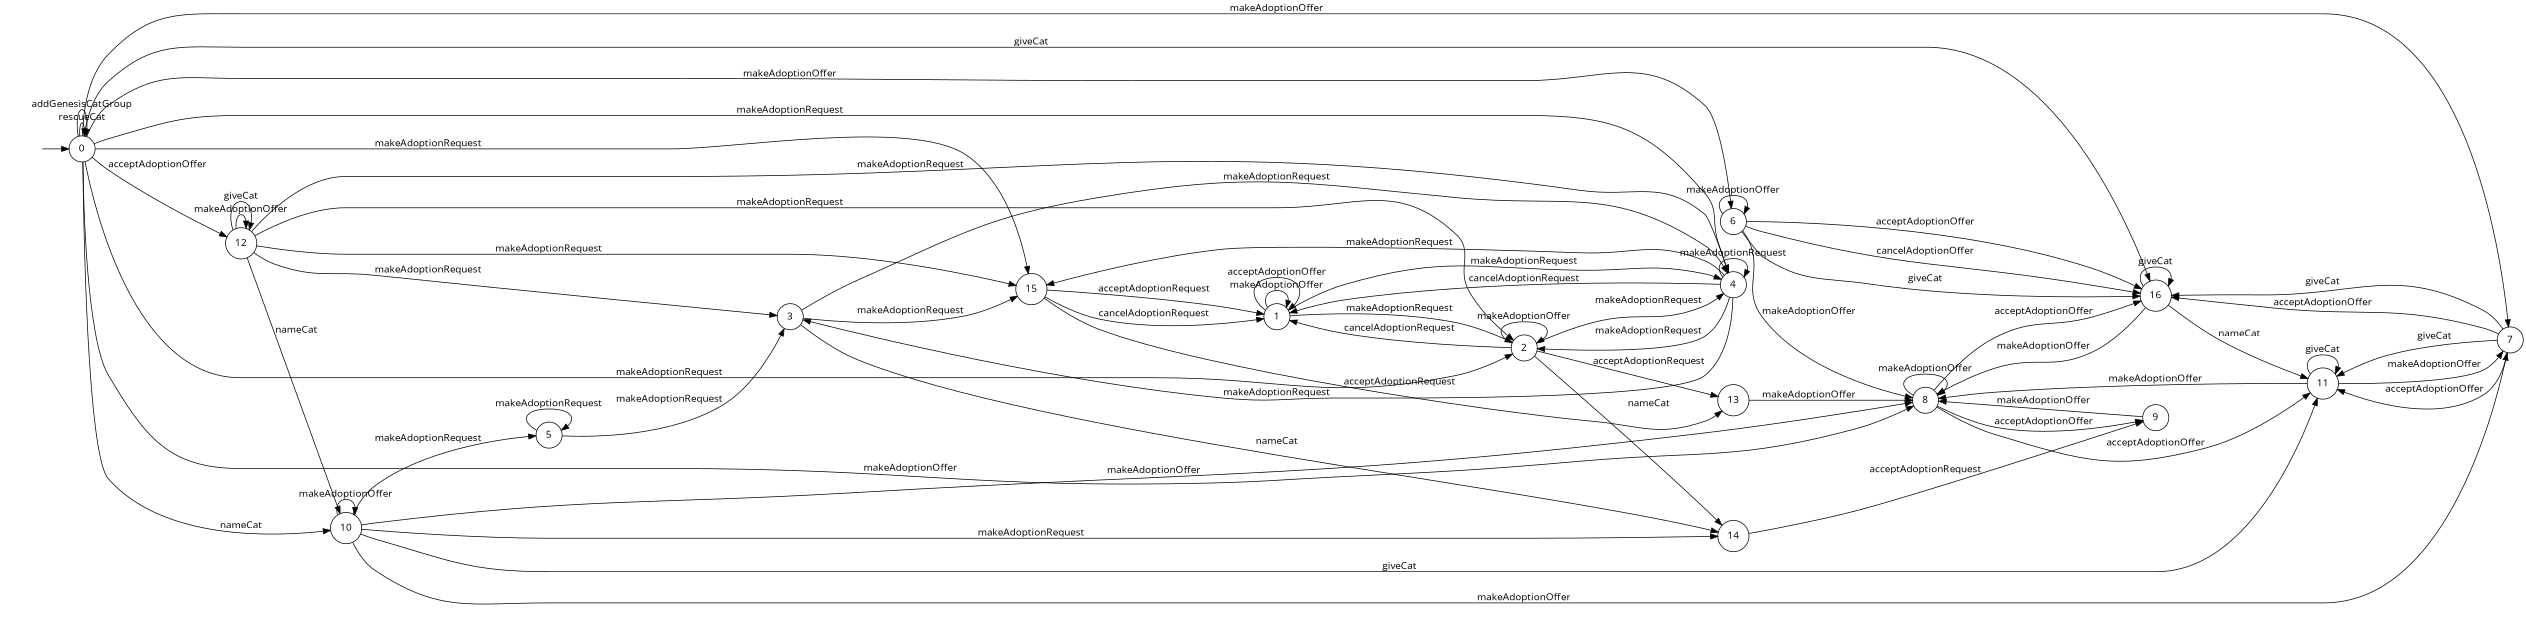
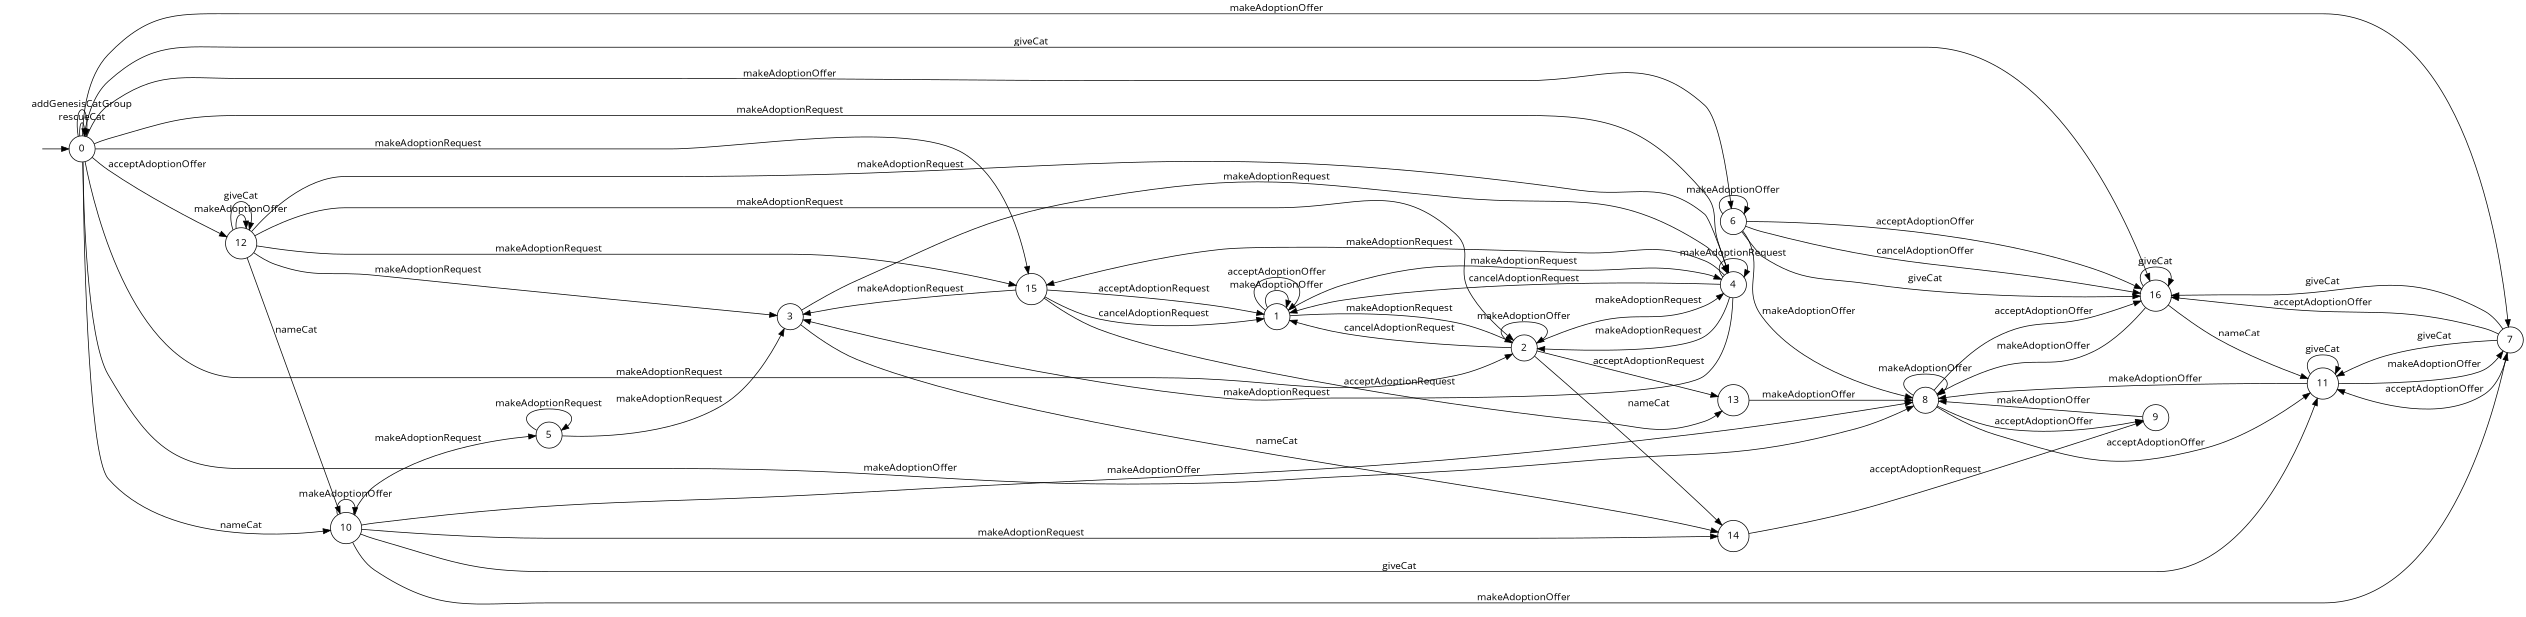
edge "3" -> "15": reversed
